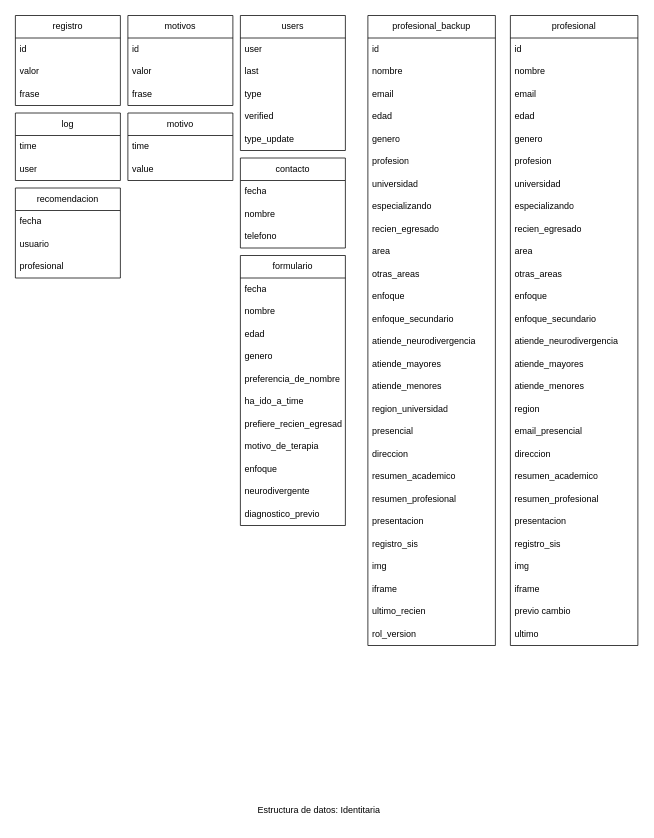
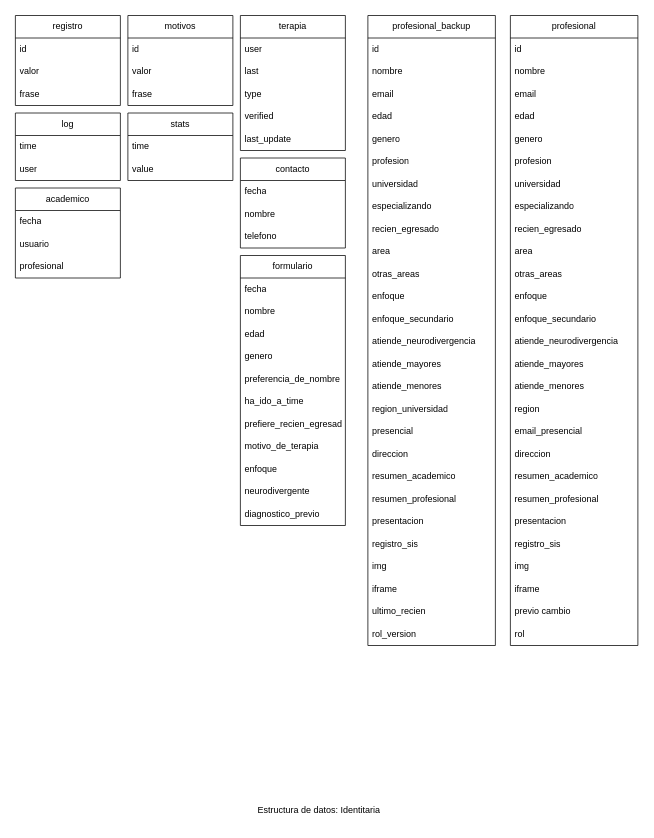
node "users": label "users" -> "terapia"
node "motivo": label "motivo" -> "stats"
node "type_update": label "type_update" -> "last_update"
node "recomendacion": label "recomendacion" -> "academico"
node "ultimo": label "ultimo" -> "rol"
